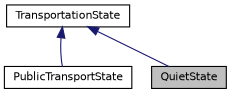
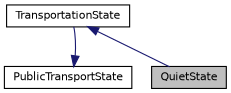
edge "PublicTransportState" -> "TransportationState": reversed
